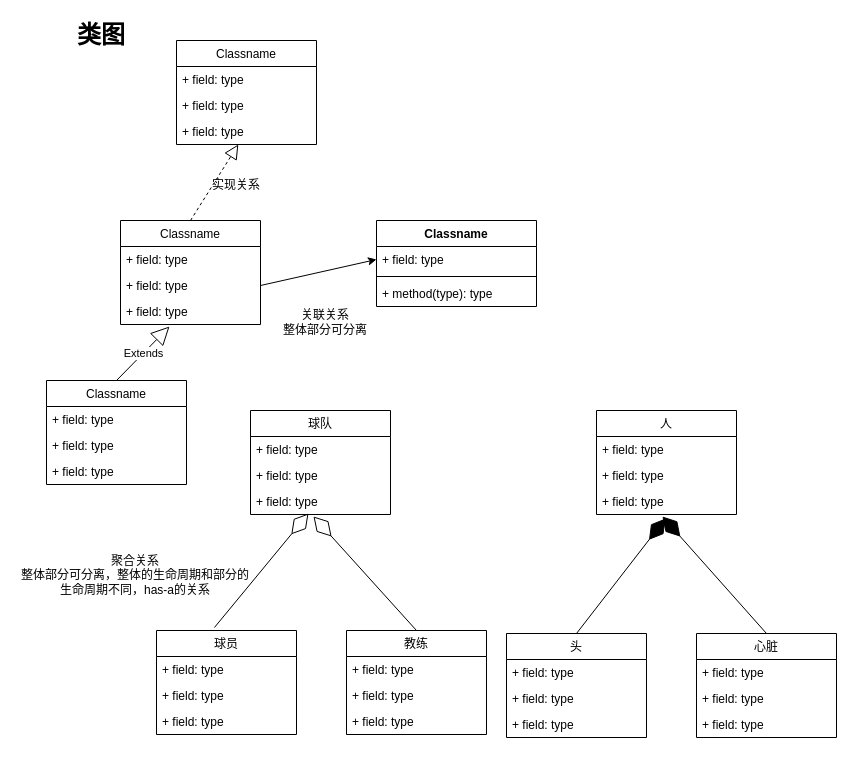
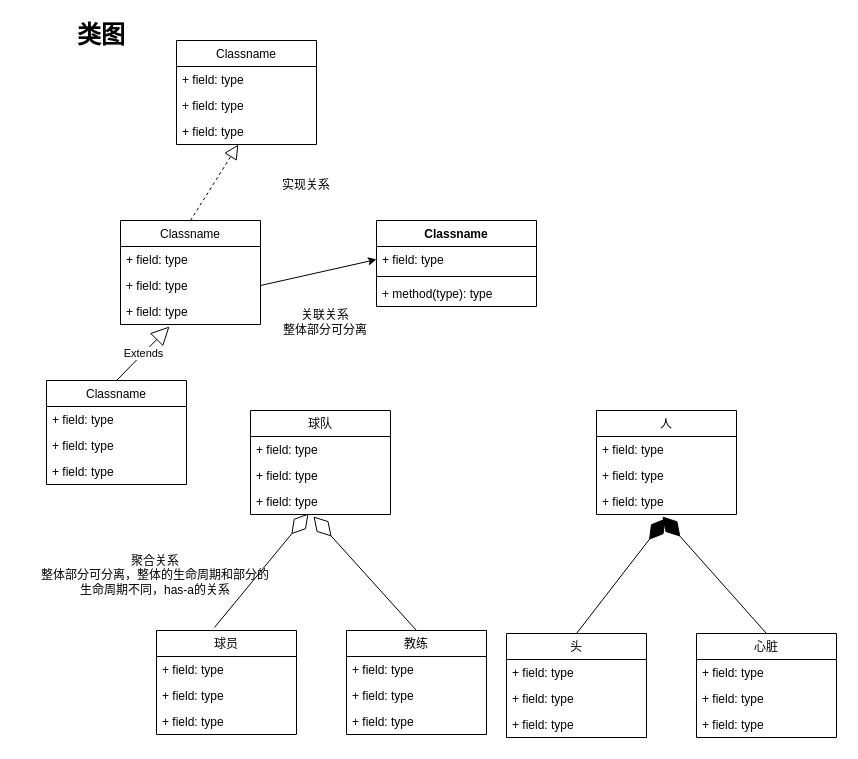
node "实现关系": moved (237, 186) -> (307, 186)
node "聚合关系 整体部分可分离，整体的生命周期和部分的生命周期不同，has-a的关系": moved (136, 576) -> (156, 576)
